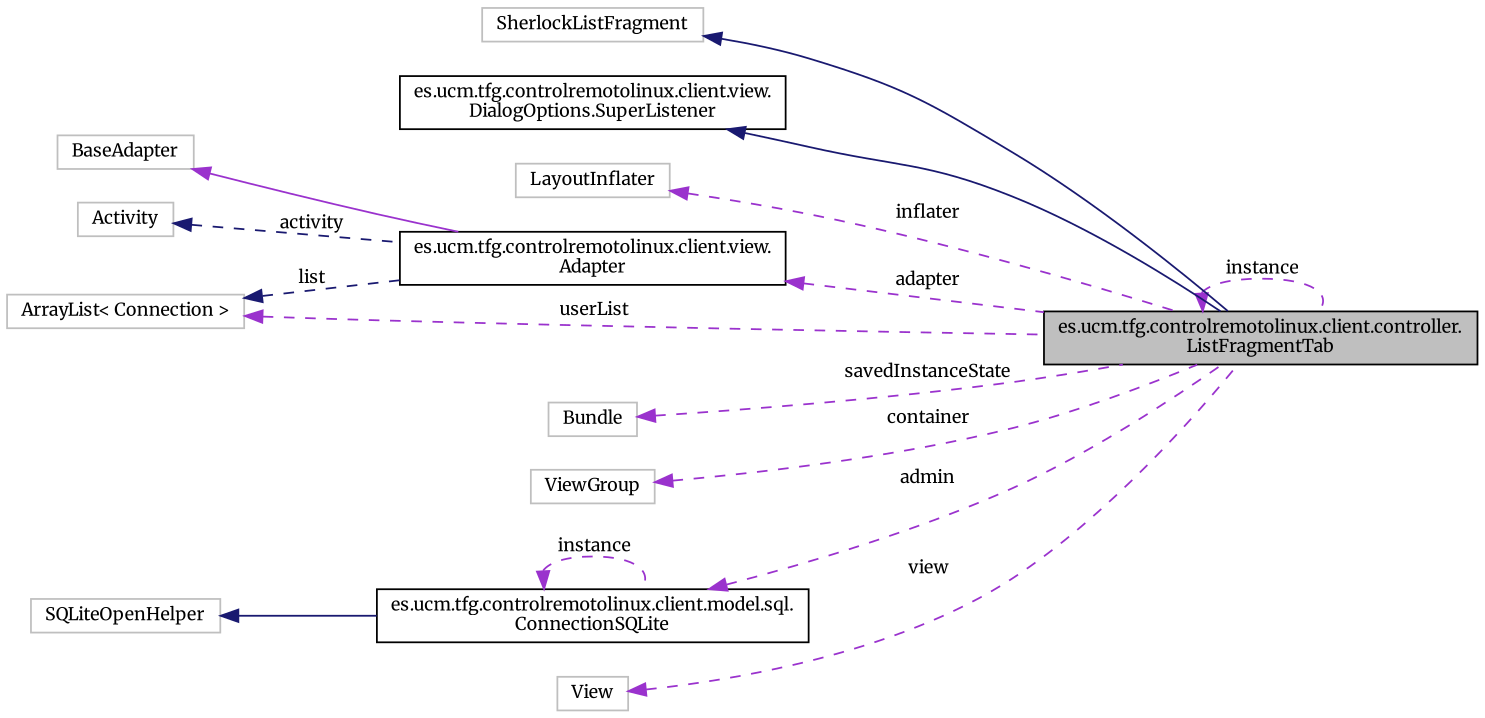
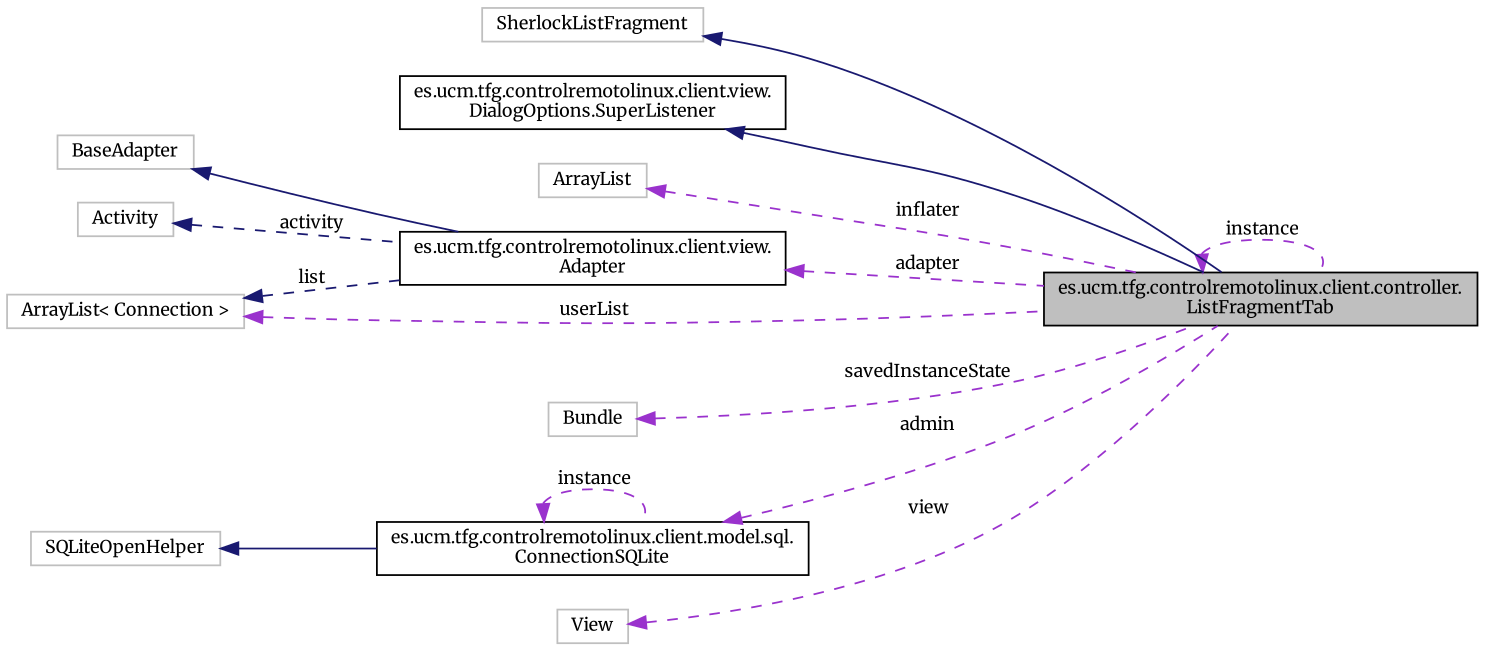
node "LayoutInflater": label "LayoutInflater" -> "ArrayList"
edge "es.ucm.tfg.controlremotolinux.client.view. Adapter" -> "BaseAdapter": color darkorchid3 -> midnightblue
node "ViewGroup": removed
